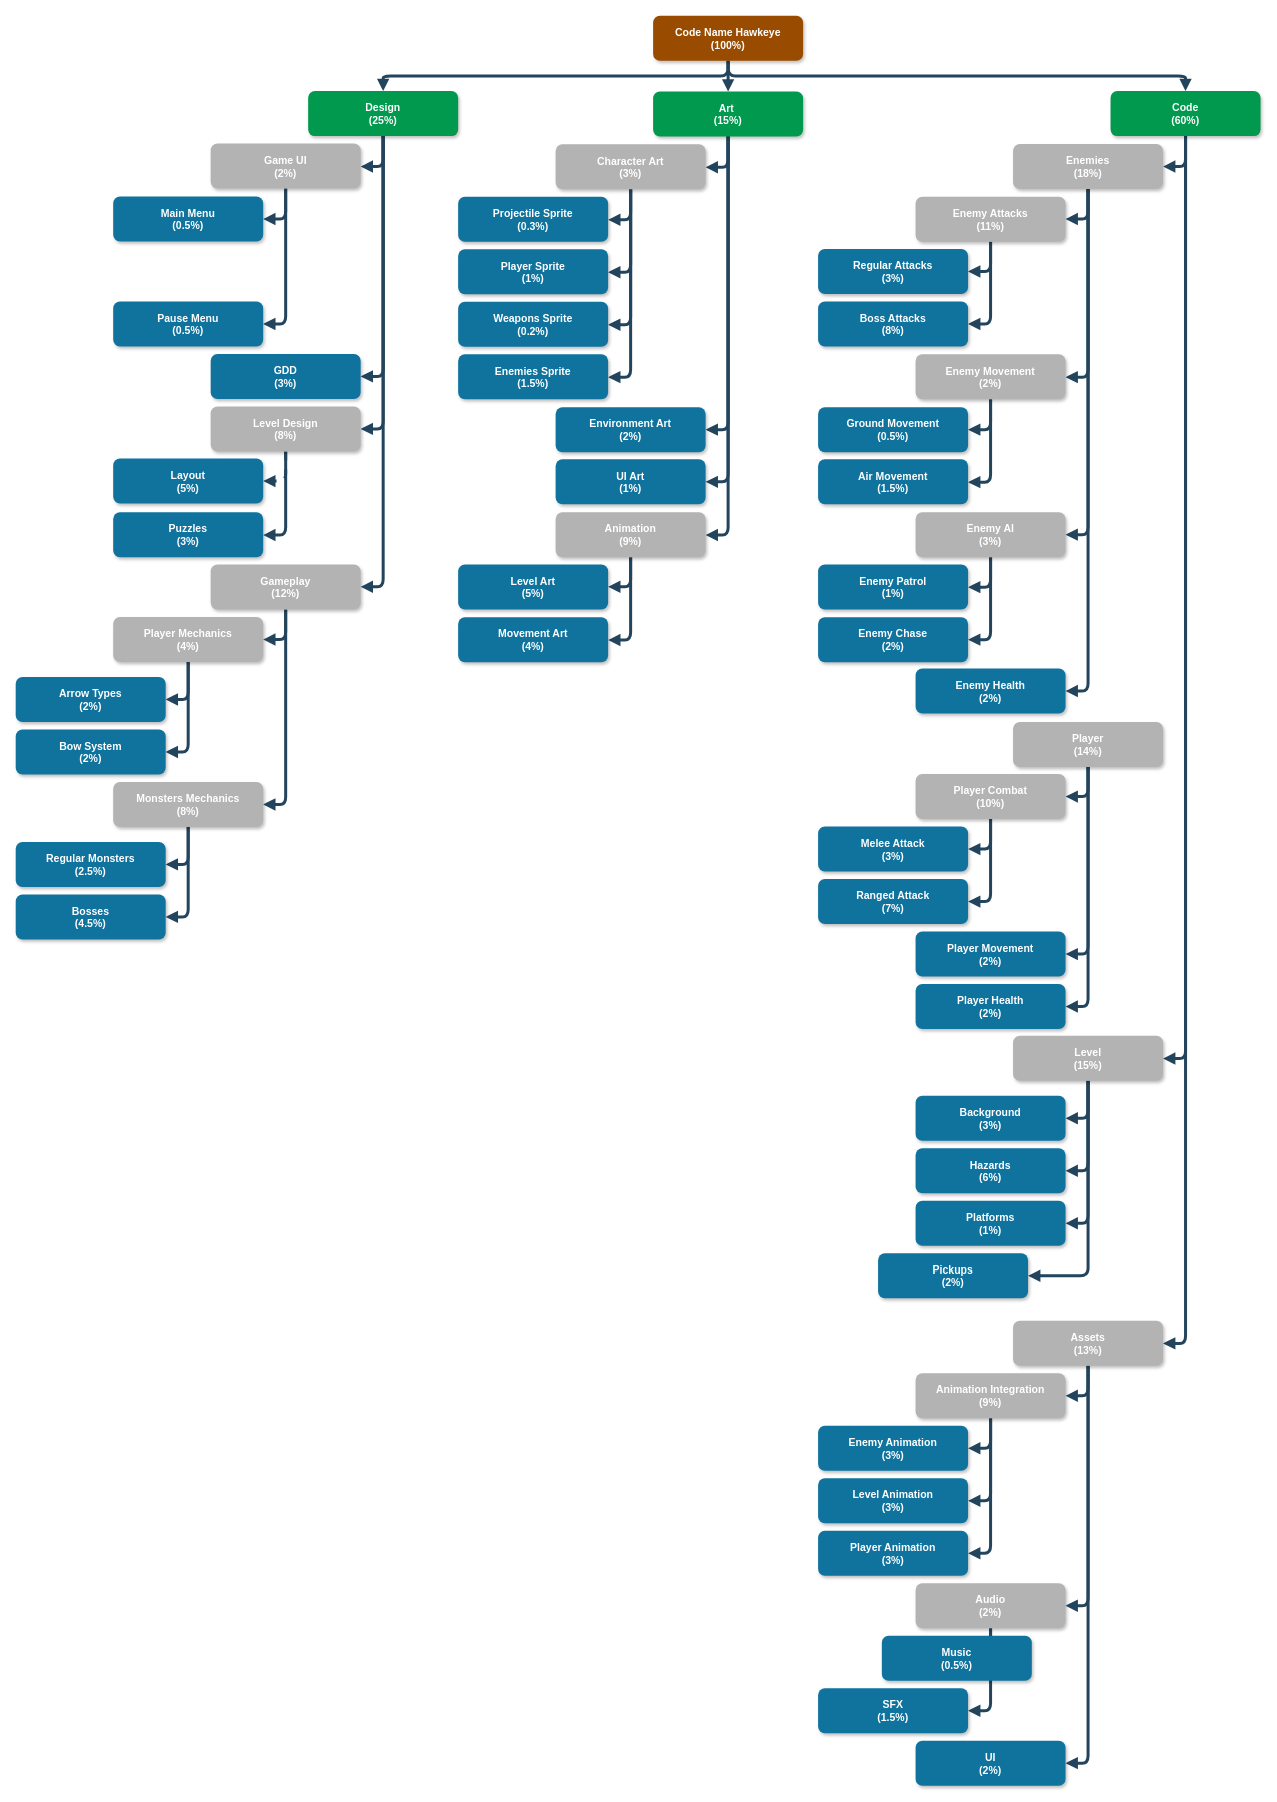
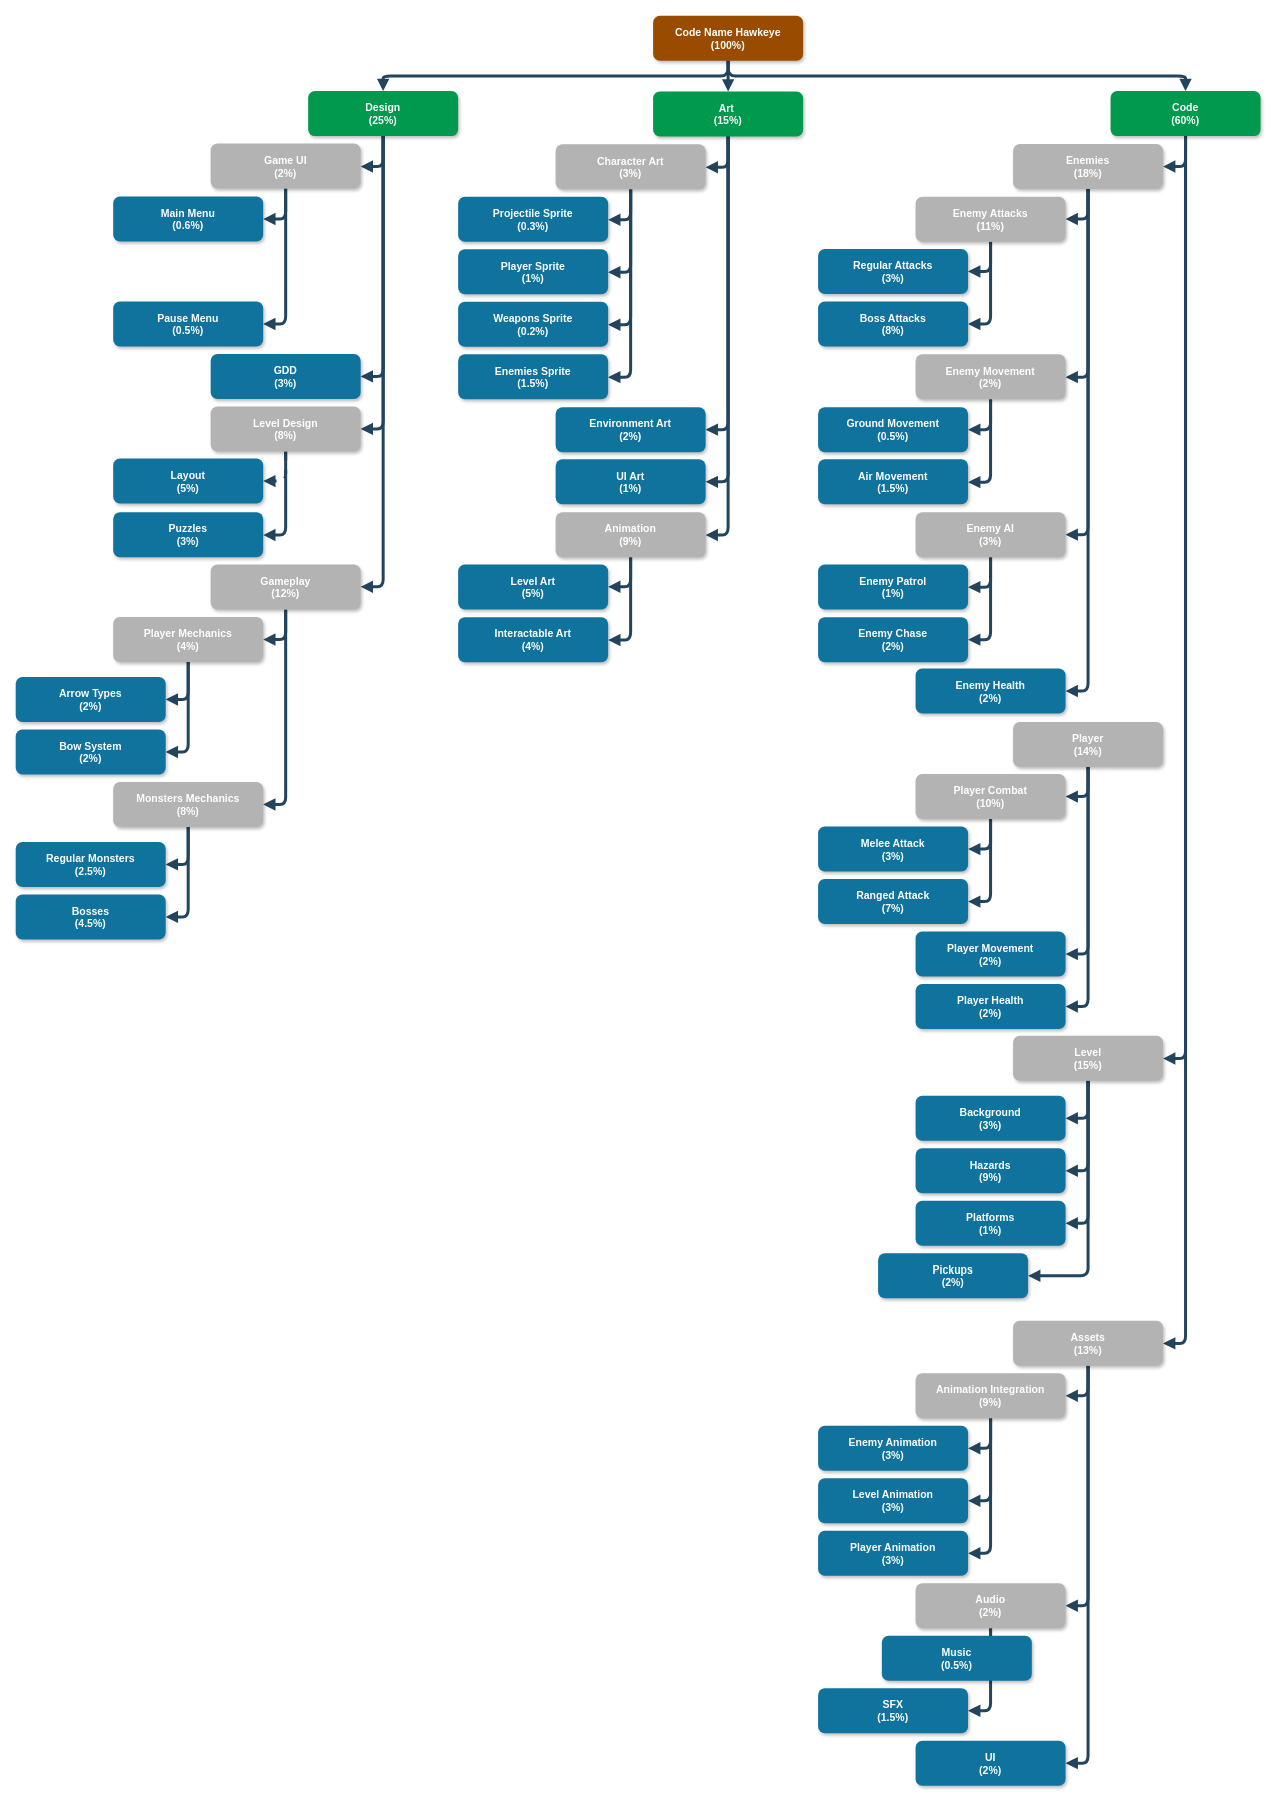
node "Main Menu (0.5%)": label "Main Menu (0.5%)" -> "Main Menu (0.6%)"
node "Movement Art (4%)": label "Movement Art (4%)" -> "Interactable Art (4%)"
node "Hazards (6%)": label "Hazards (6%)" -> "Hazards (9%)"
